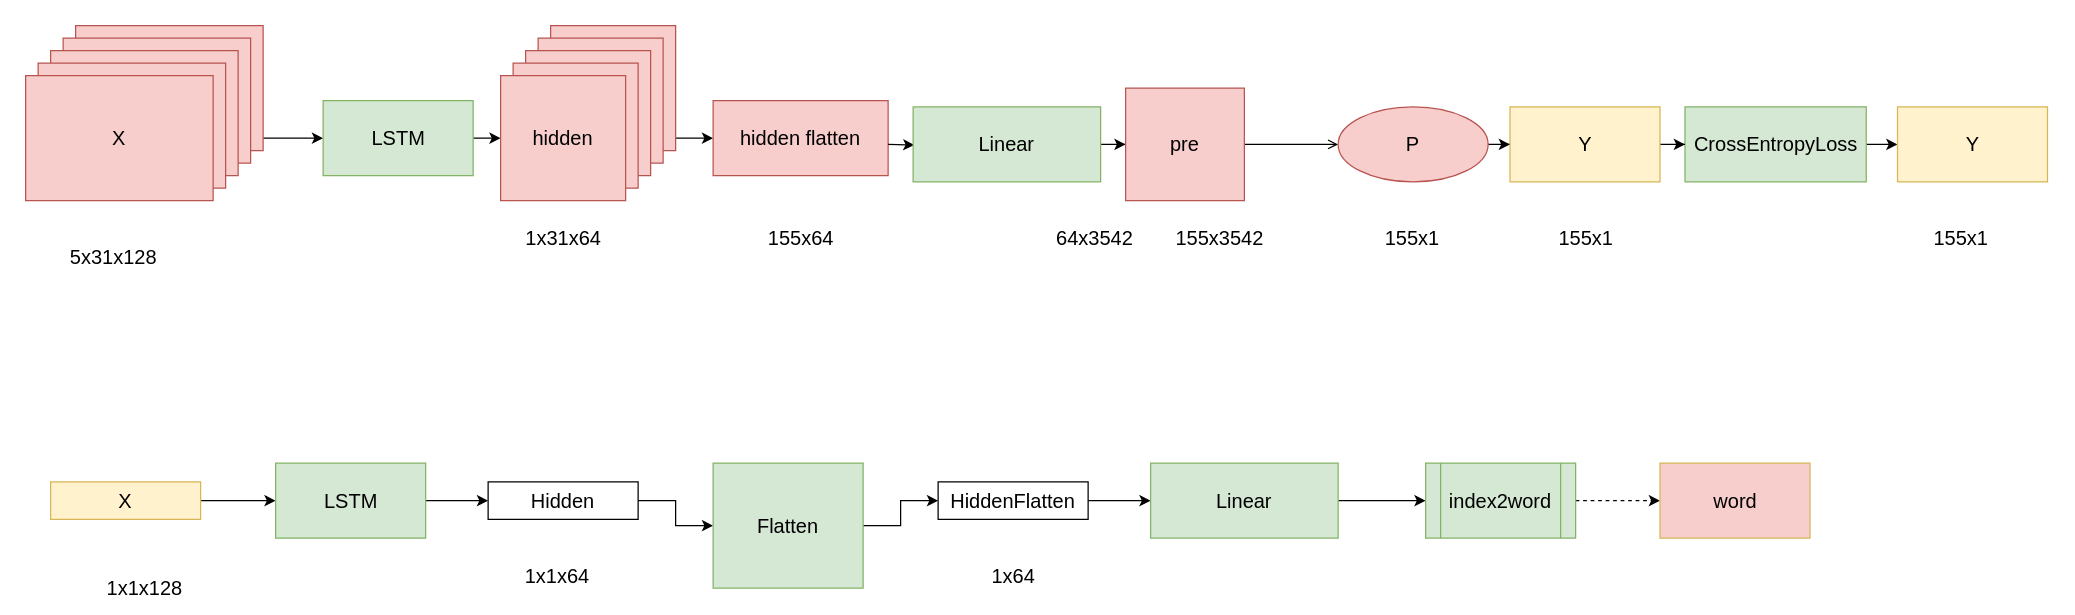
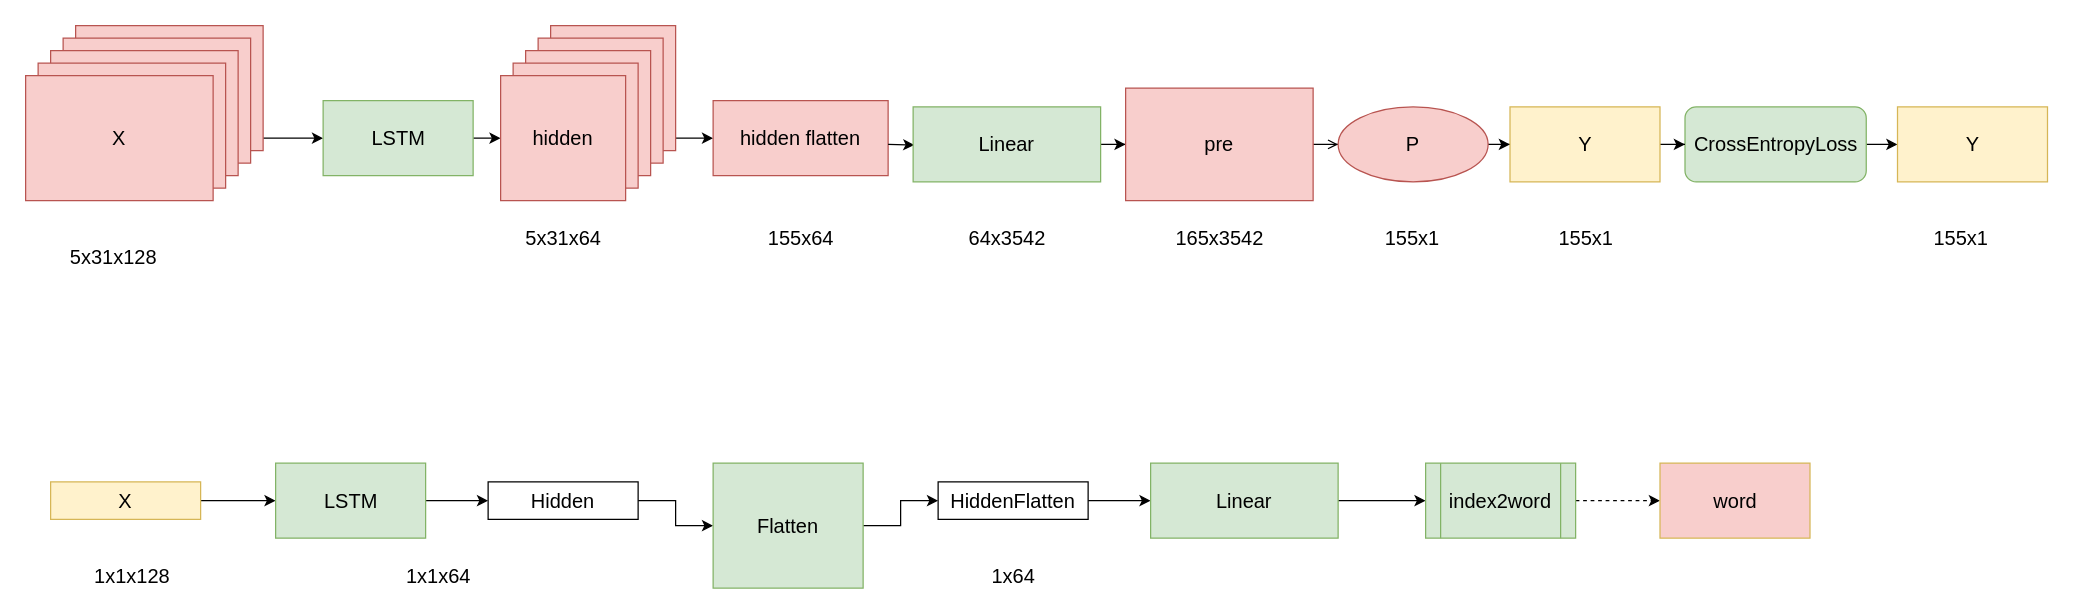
node "pre": size 119x113 -> 188x113
node "CrossEntropyLoss": shape rectangle -> rounded rectangle
node "1x31x64": label "1x31x64" -> "5x31x64"
node "64x3542": moved (1094, 238) -> (1007, 238)
node "155x3542": label "155x3542" -> "165x3542"
node "1x1x64": moved (557, 576) -> (438, 576)
node "1x1x128": moved (144, 588) -> (132, 576)
